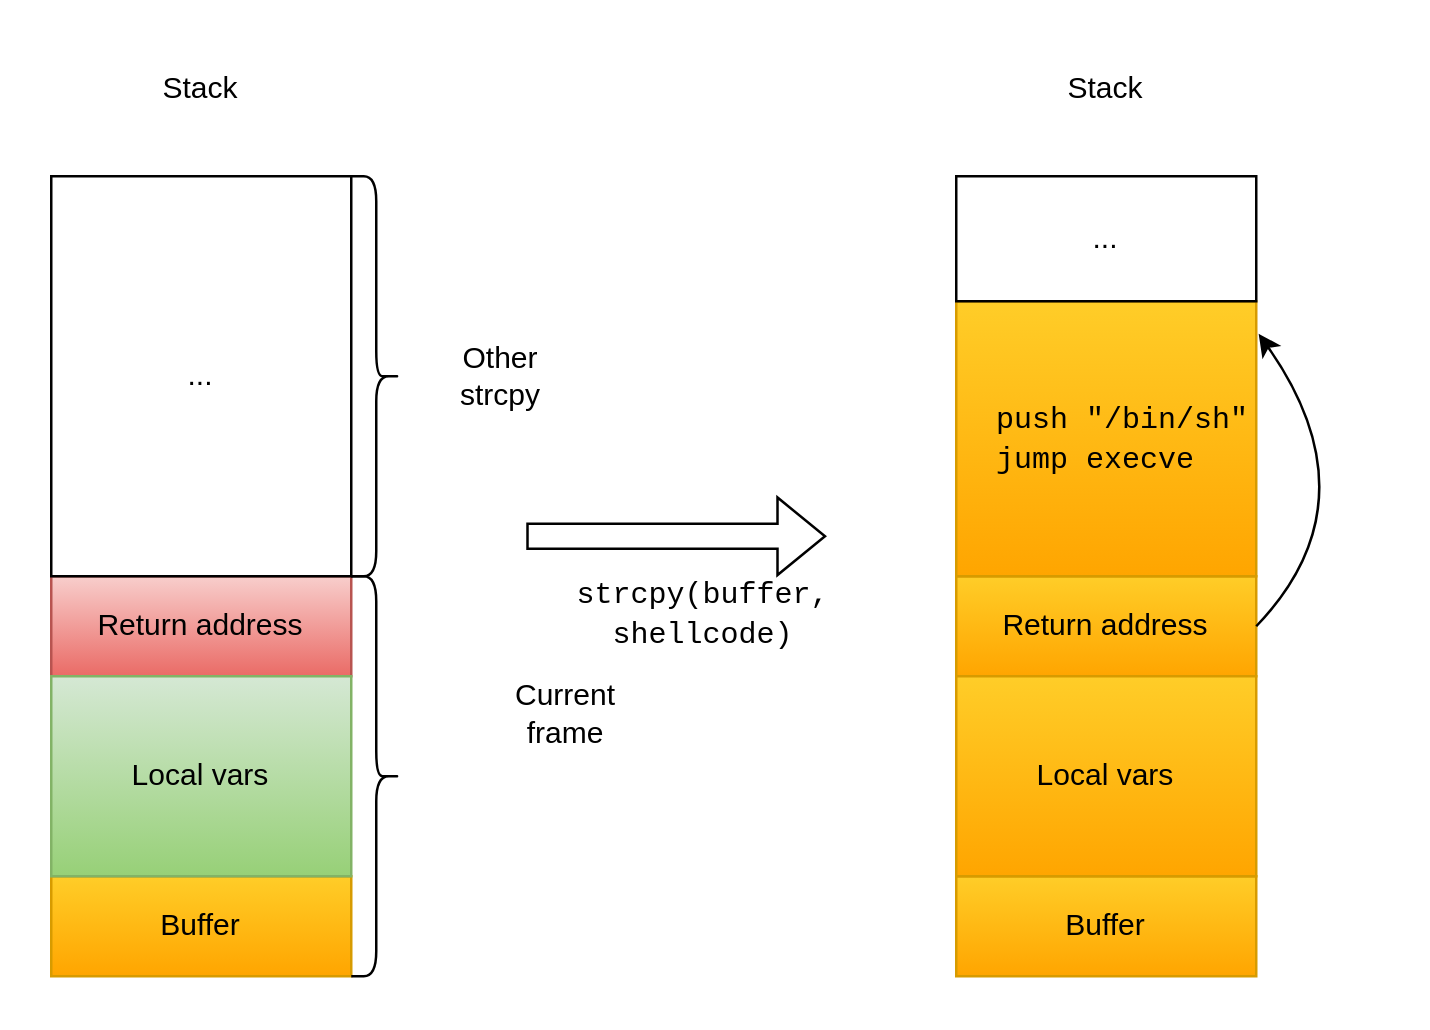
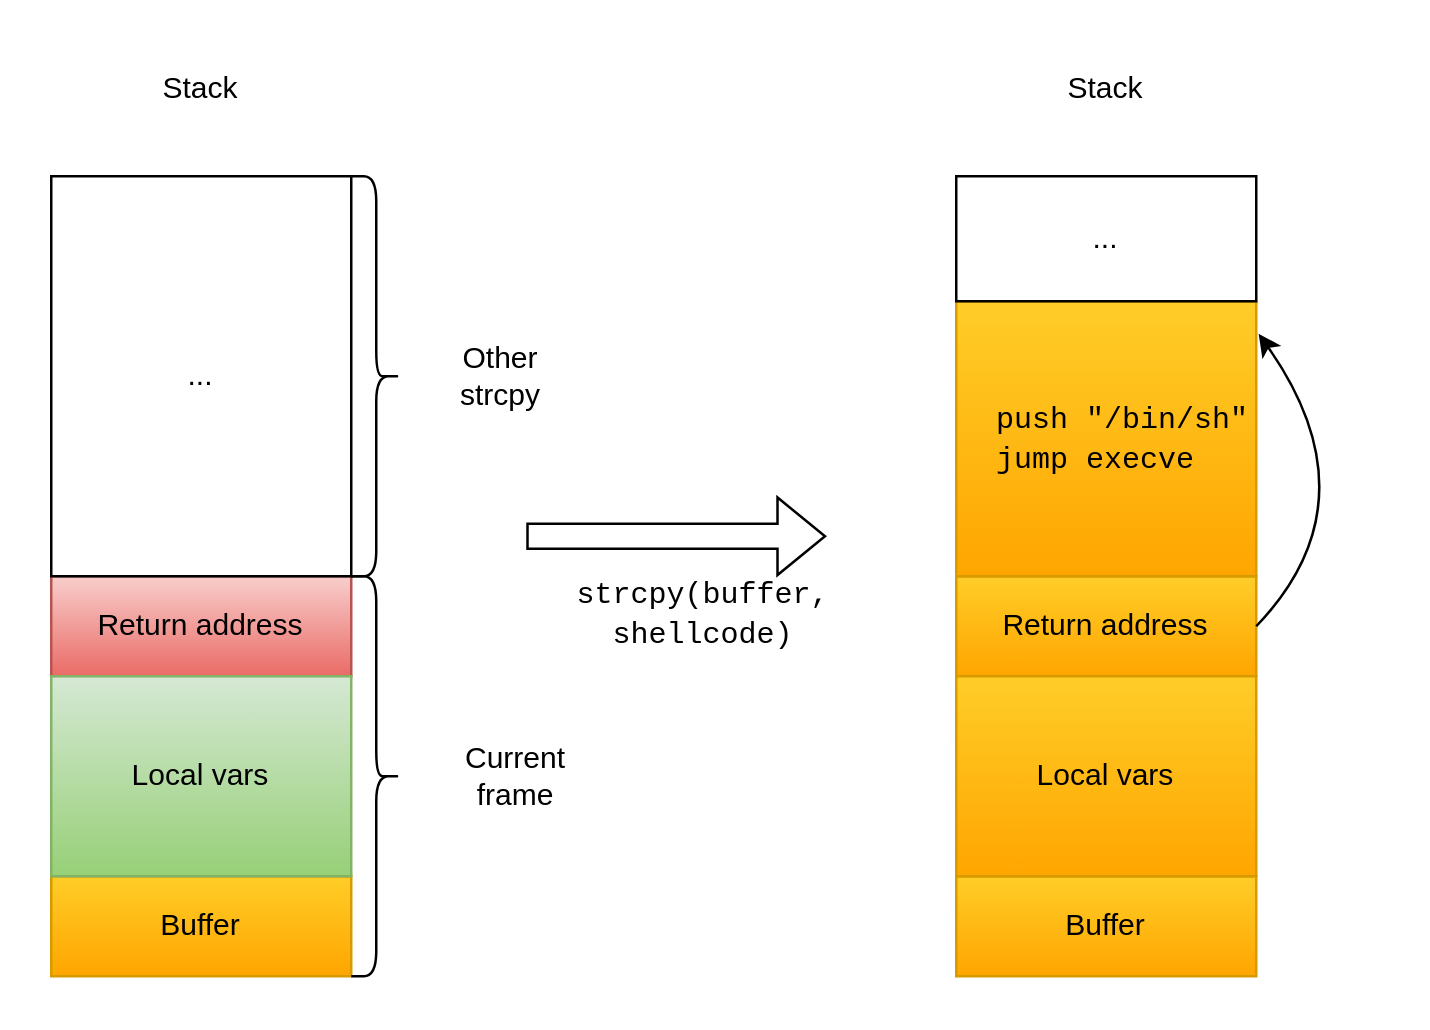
node "Current frame": moved (566, 714) -> (516, 776)
